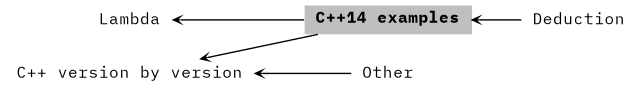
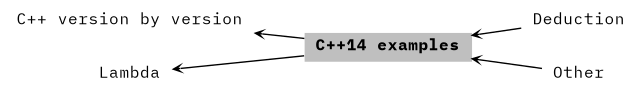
edge "Other" -> "C++ version by version": now "Other" -> "C++14 examples"
